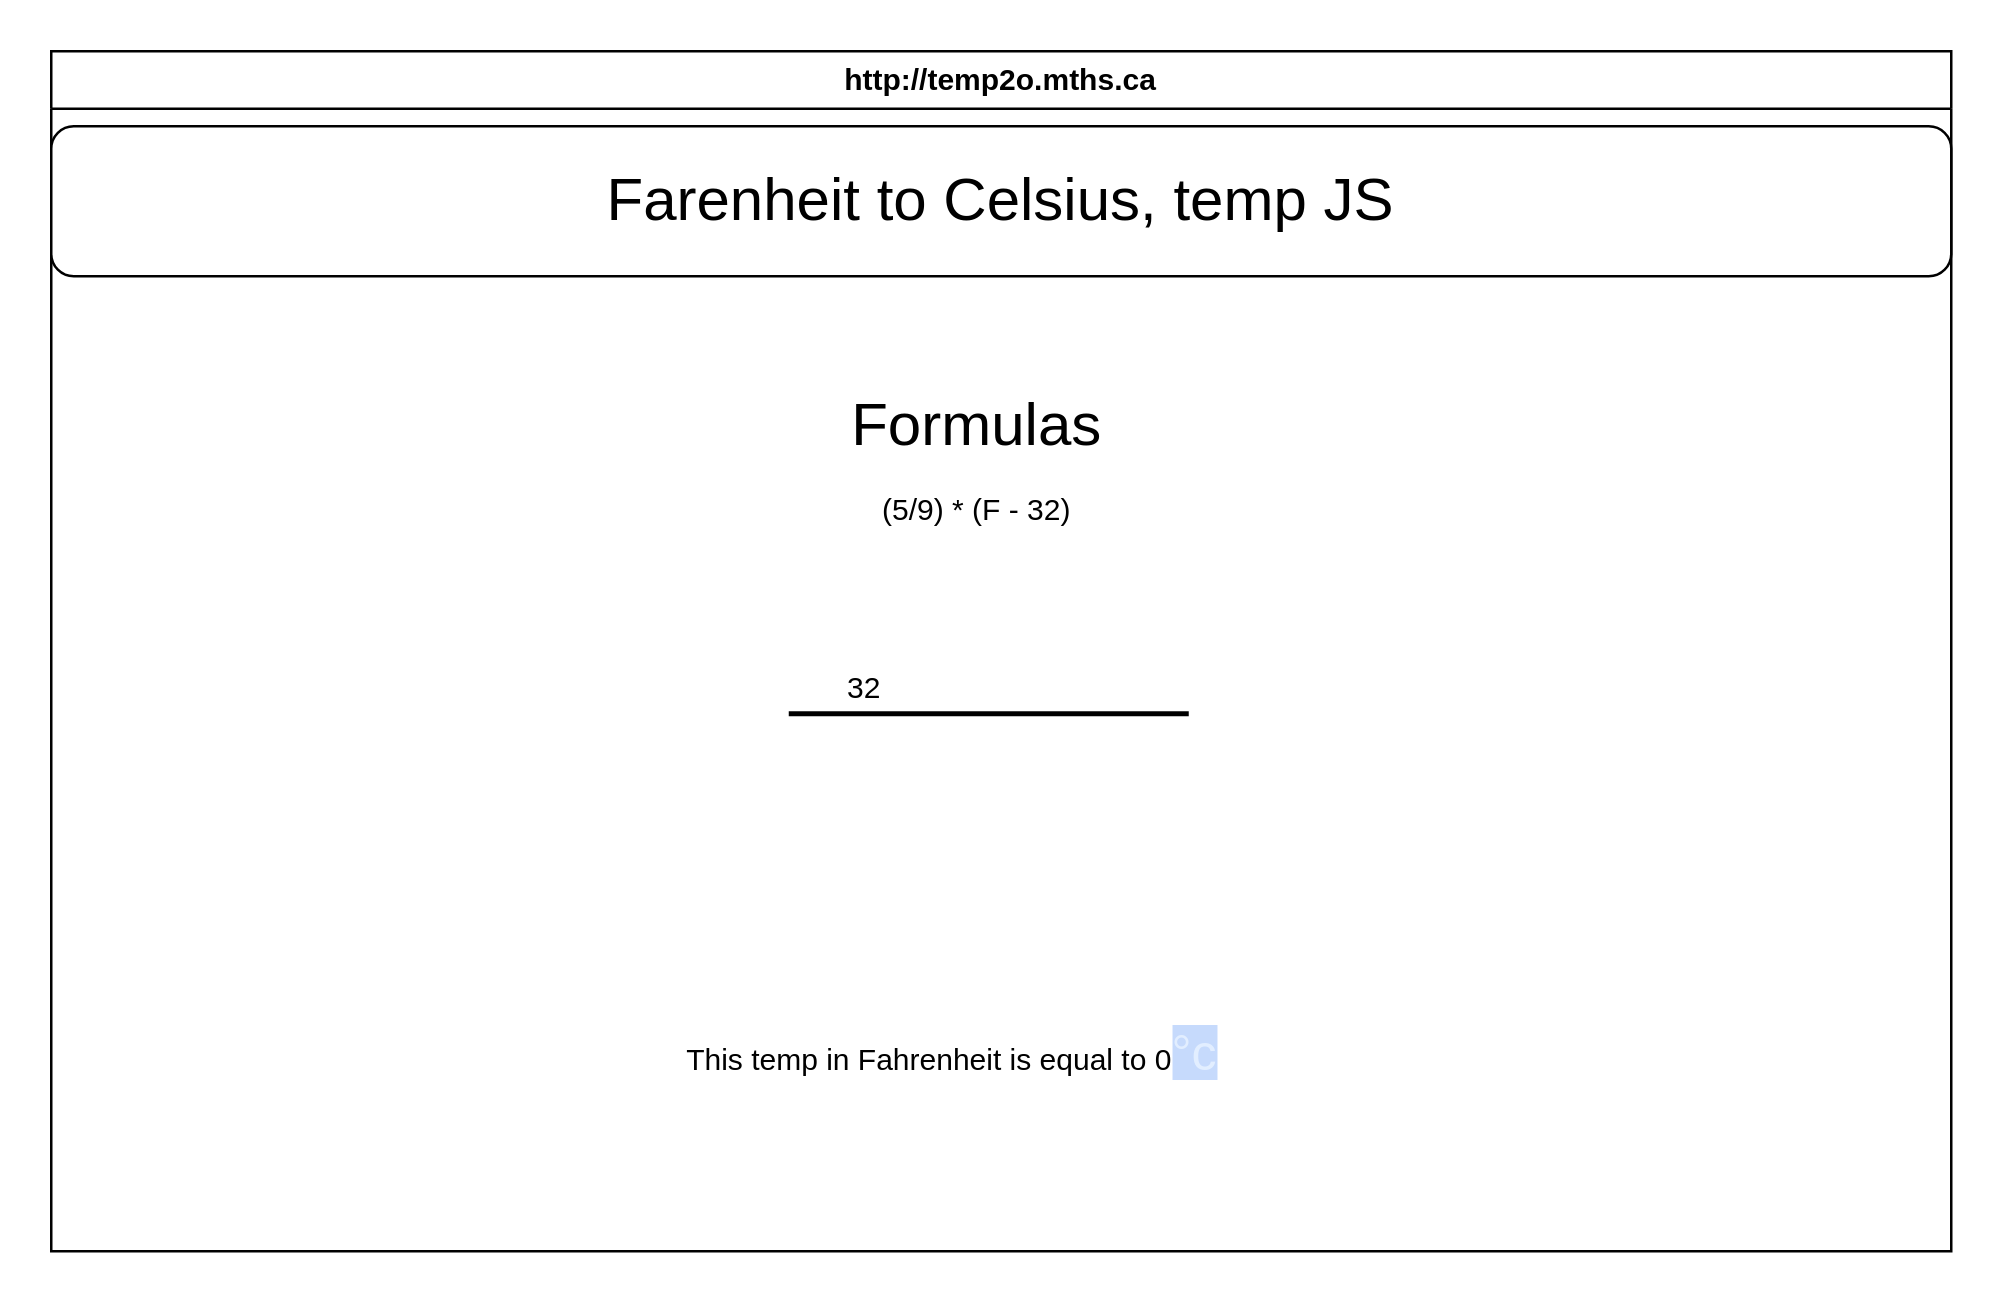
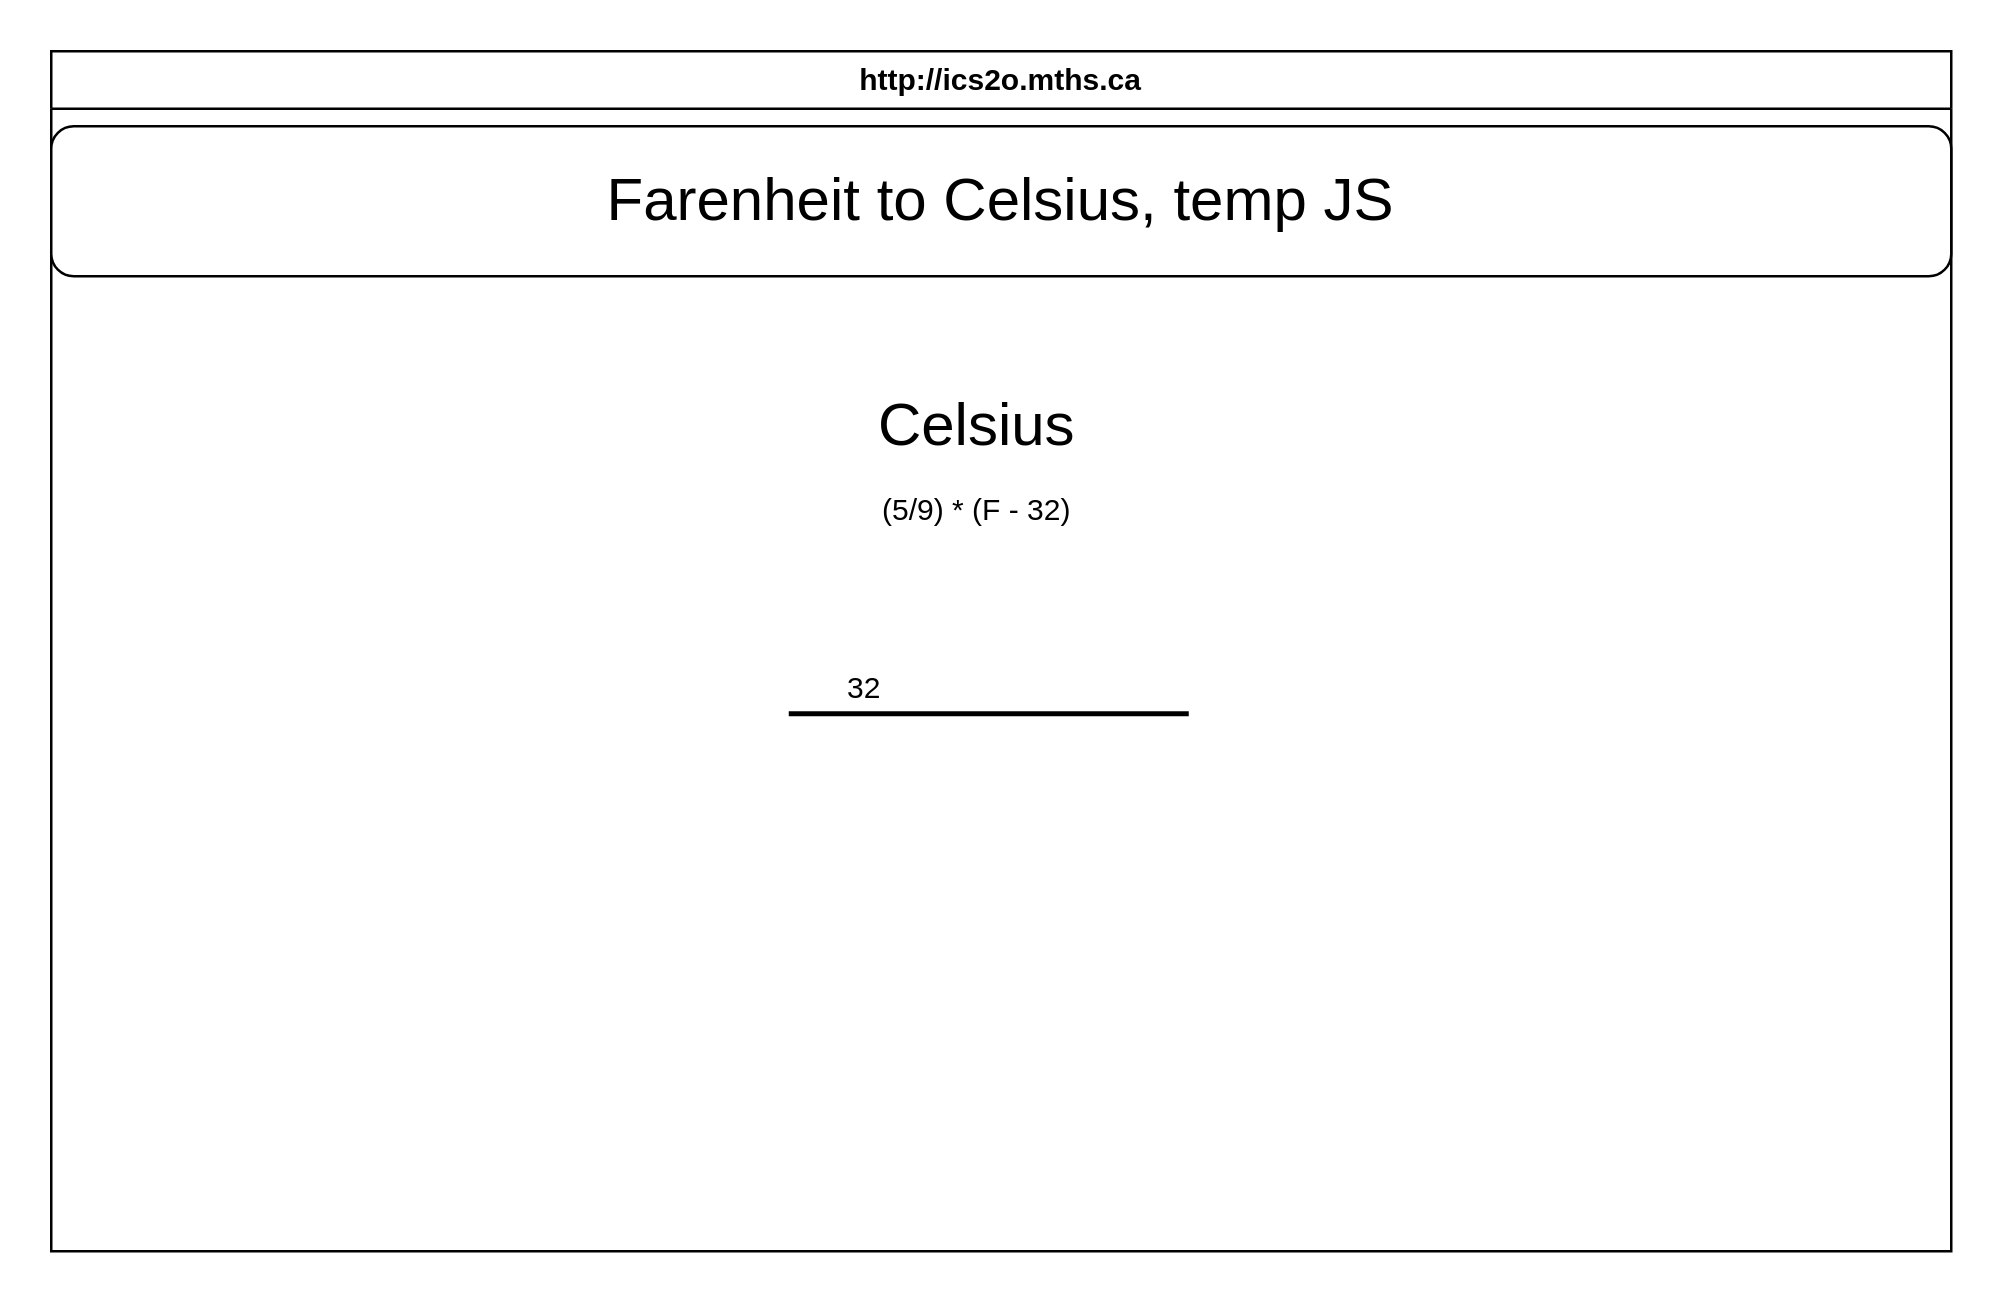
node "http://temp2o.mths.ca": label "http://temp2o.mths.ca" -> "http://ics2o.mths.ca"
node "Formulas": label "Formulas" -> "Celsius"
node "This temp in Fahrenheit is equal to 0°c": removed
